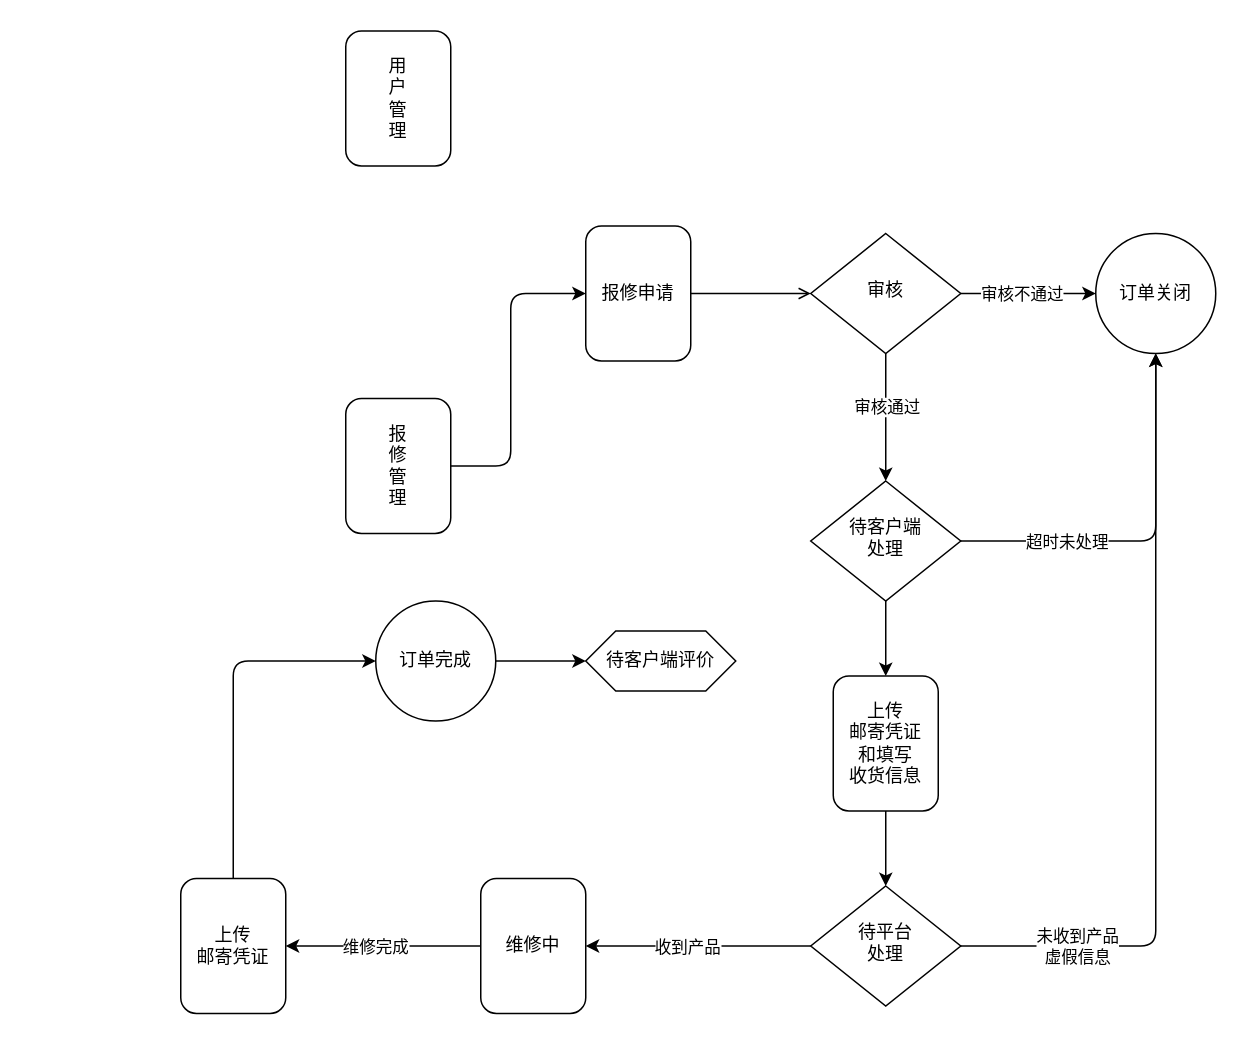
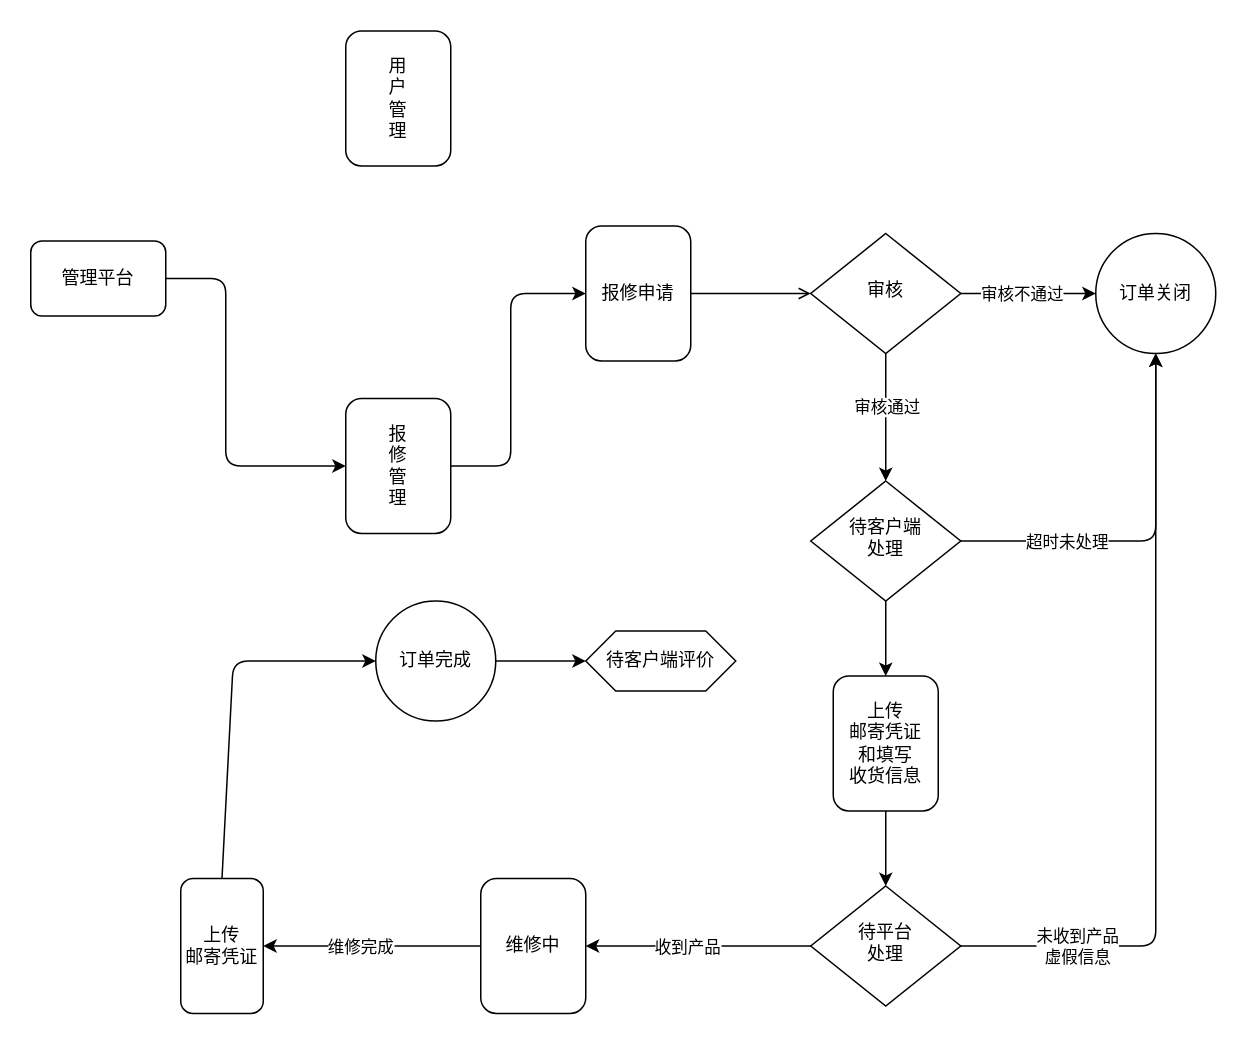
node "管理平台": added
edge "管理平台" -> "报 修 管 理": added
node "上传 邮寄凭证": size 105x135 -> 83x135
